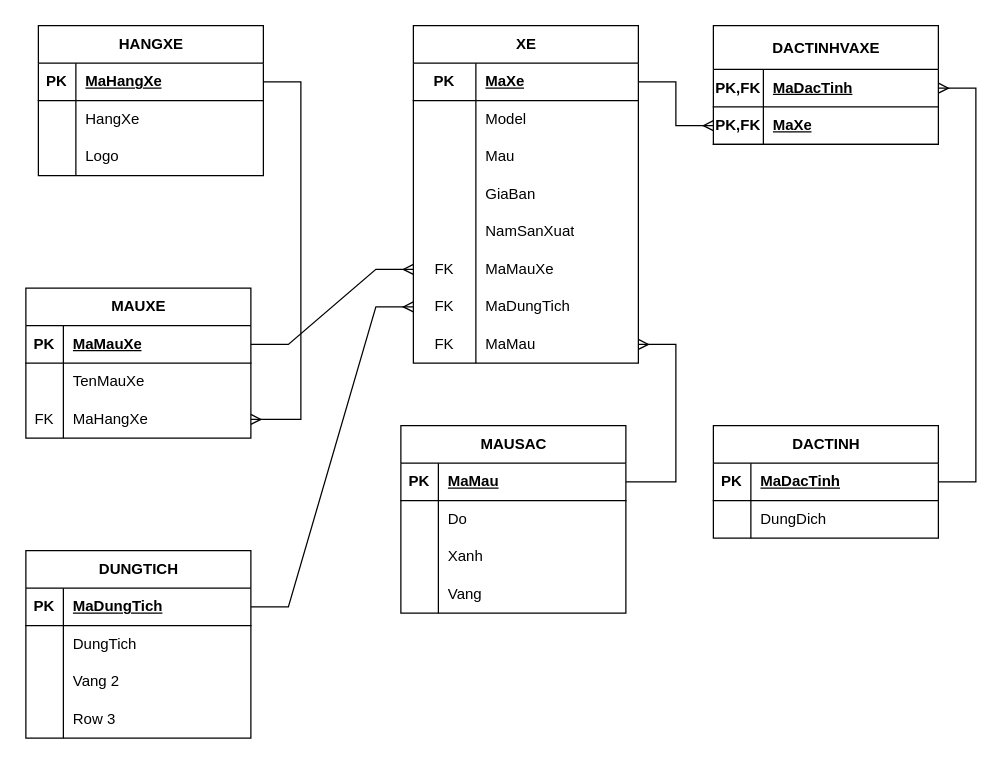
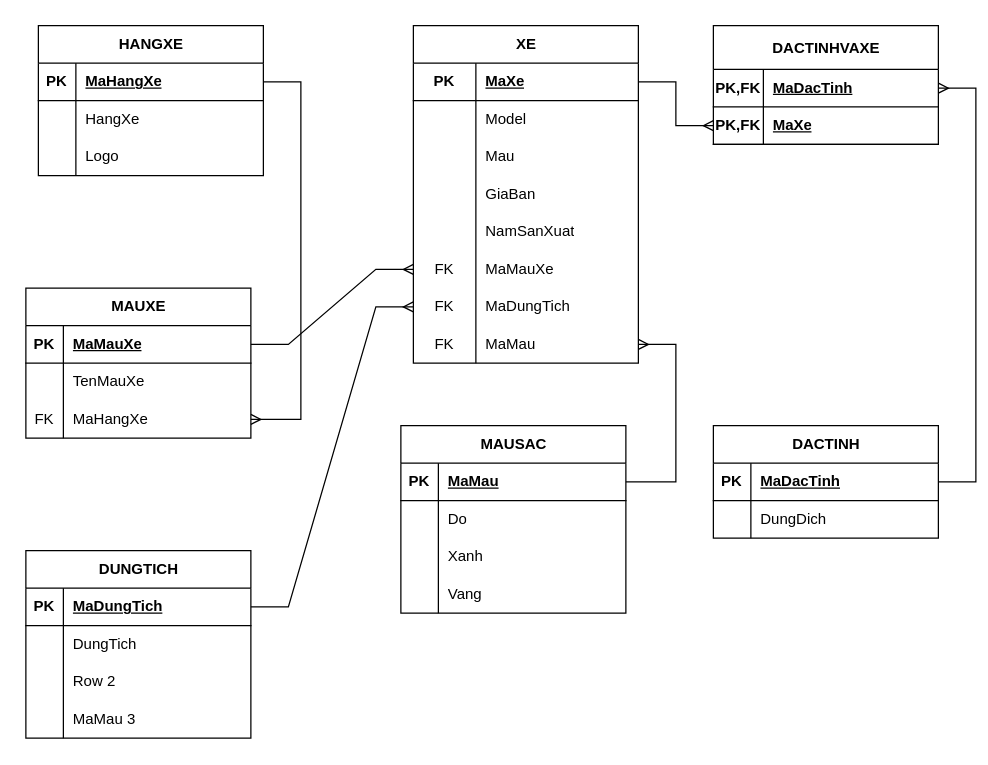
node "Vang 2": label "Vang 2" -> "Row 2"
node "Row 3": label "Row 3" -> "MaMau 3"
